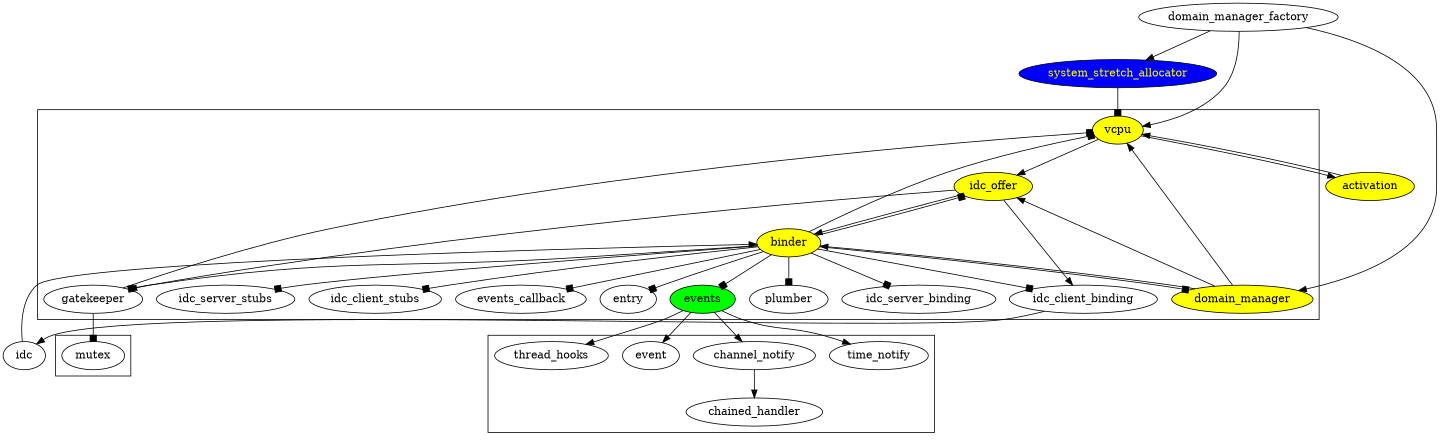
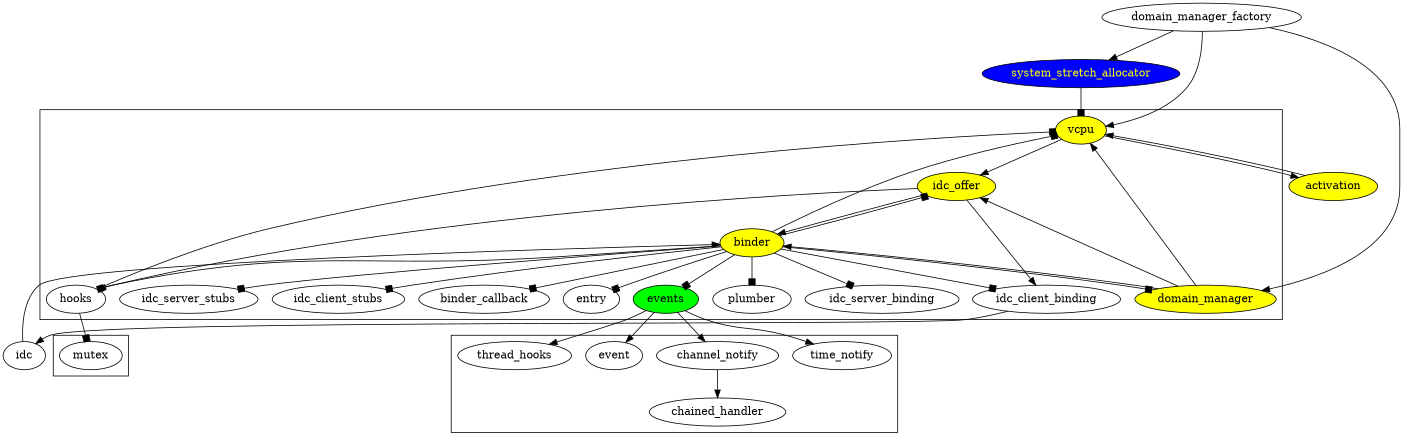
node "gatekeeper": label "gatekeeper" -> "hooks"
node "events_callback": label "events_callback" -> "binder_callback"
